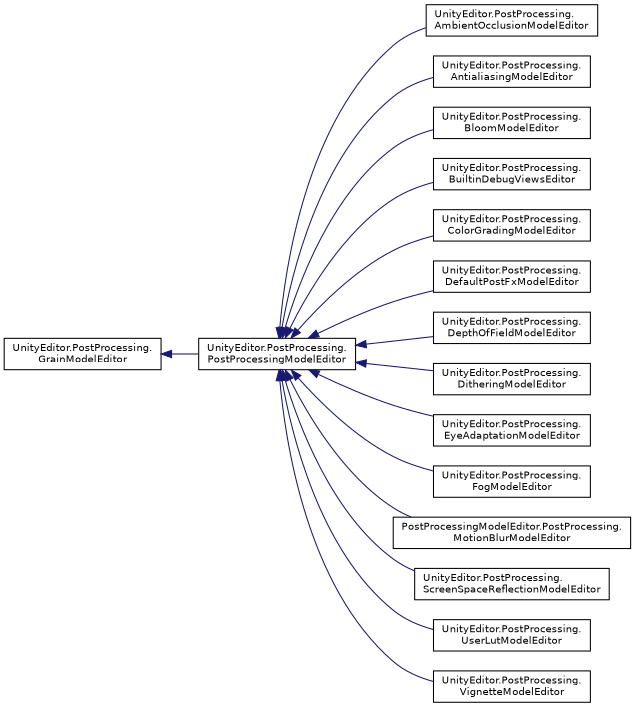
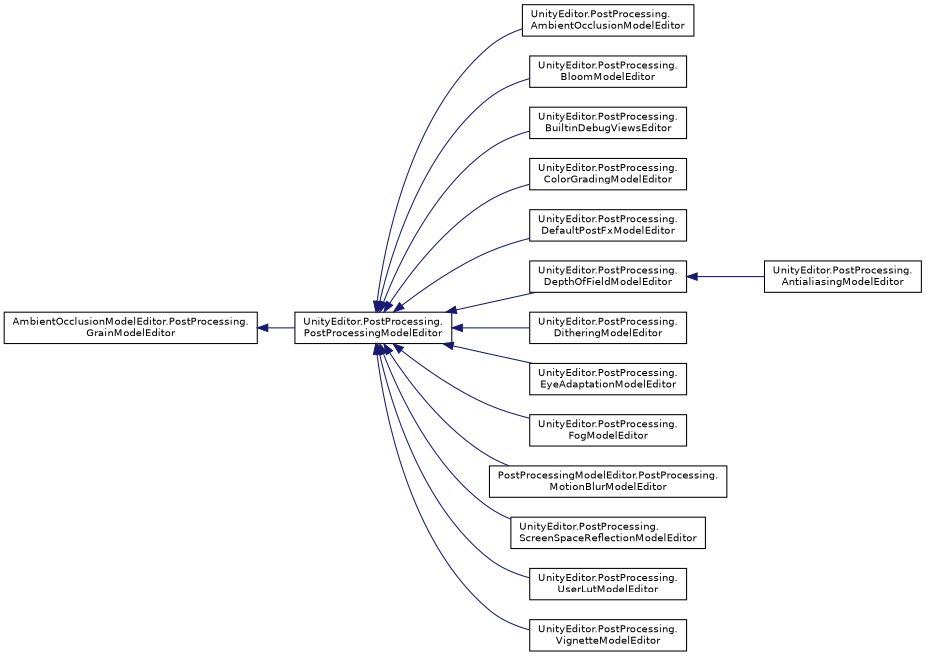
edge "UnityEditor.PostProcessing. AntialiasingModelEditor" -> "UnityEditor.PostProcessing. PostProcessingModelEditor": now "UnityEditor.PostProcessing. AntialiasingModelEditor" -> "UnityEditor.PostProcessing. DepthOfFieldModelEditor"
node "UnityEditor.PostProcessing. GrainModelEditor": label "UnityEditor.PostProcessing. GrainModelEditor" -> "AmbientOcclusionModelEditor.PostProcessing. GrainModelEditor"
